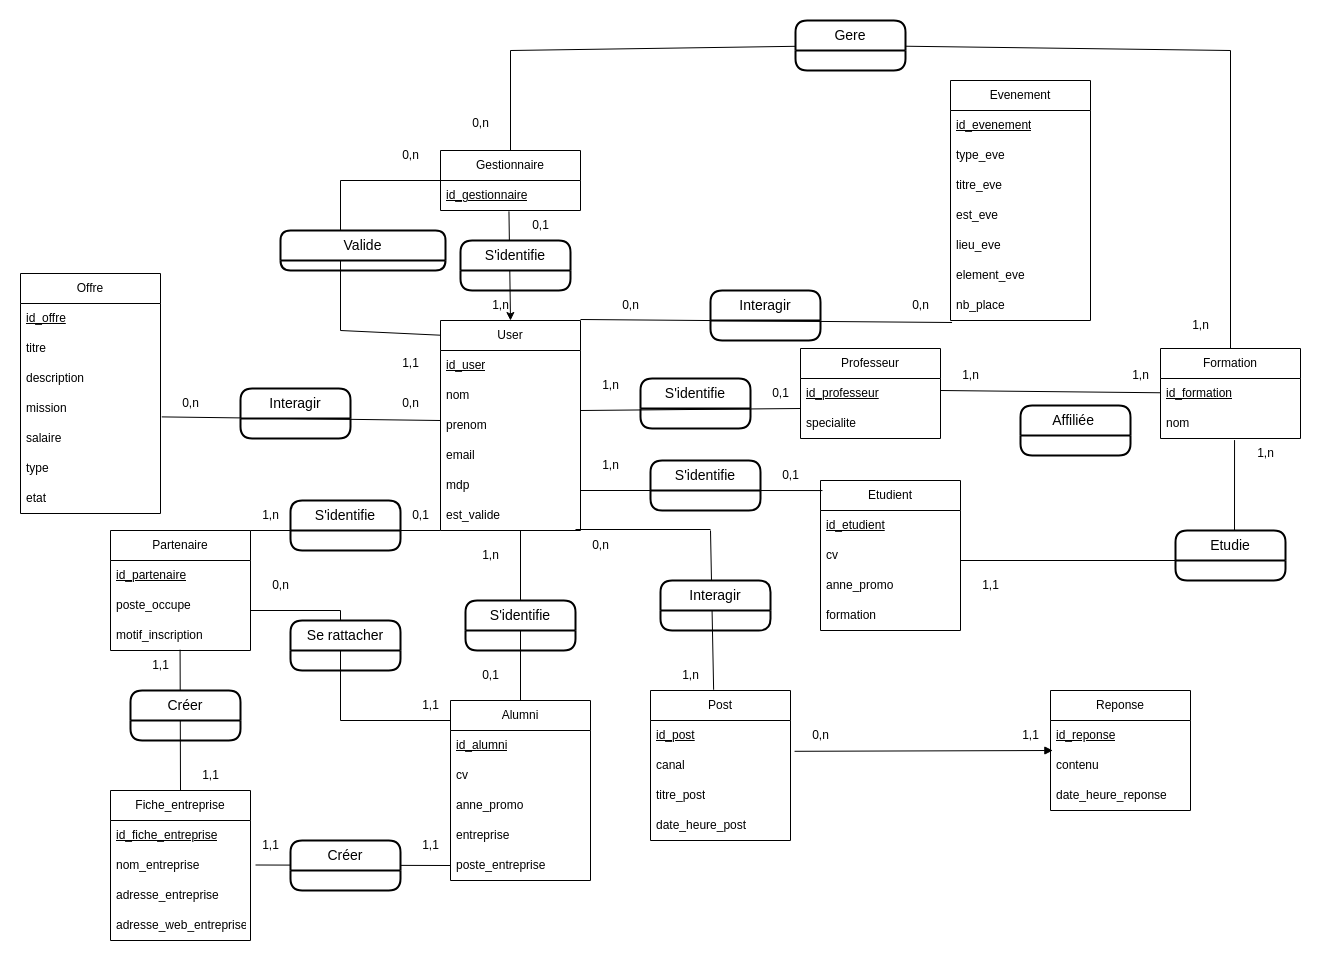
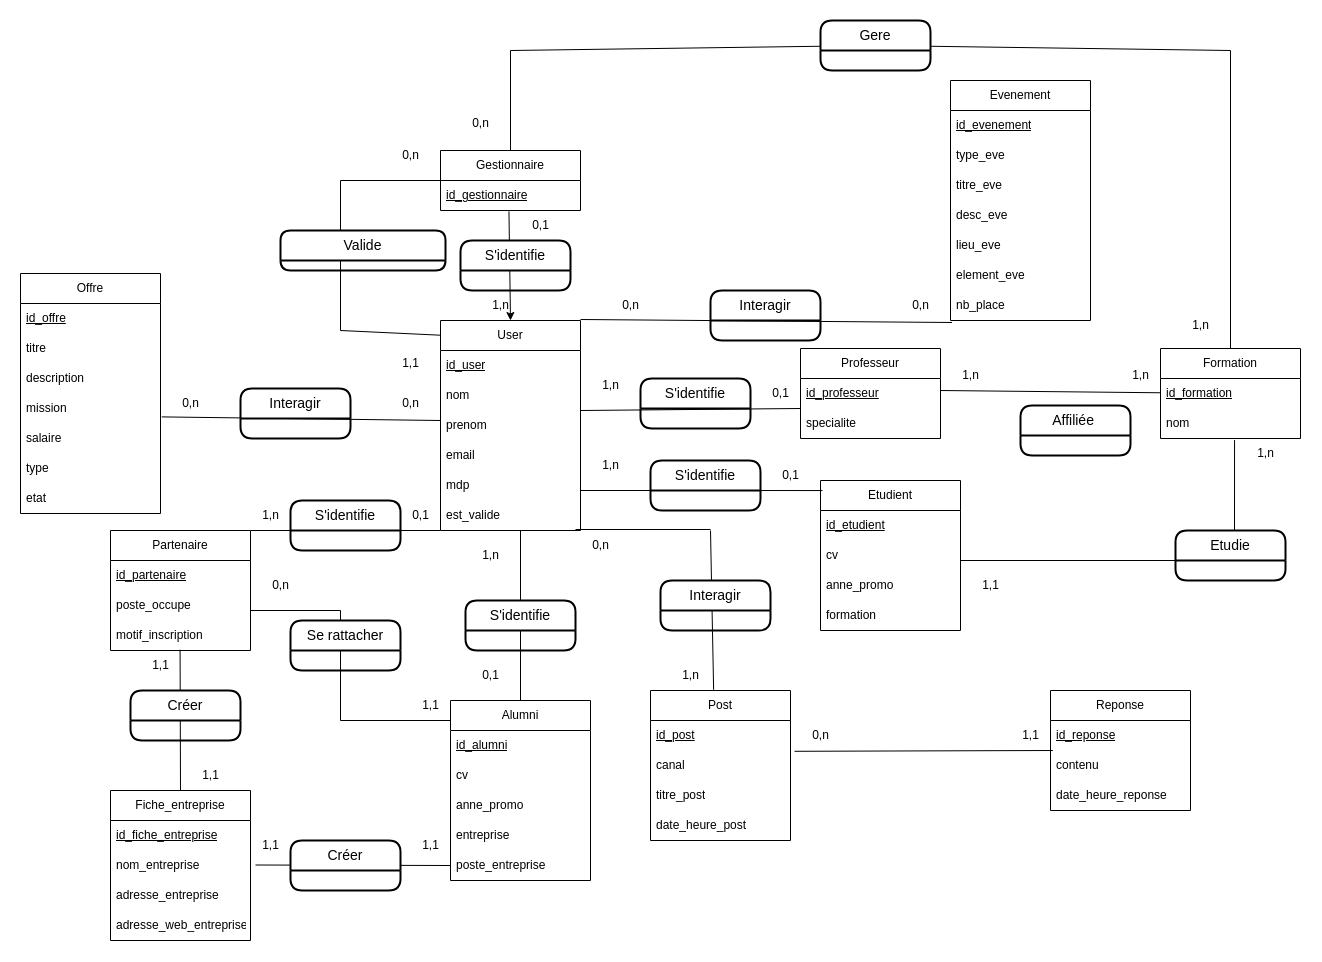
node "Gere": moved (851, 46) -> (876, 46)
node "est_eve": label "est_eve" -> "desc_eve"
edge "canal" -> "contenu": arrowhead block -> none
